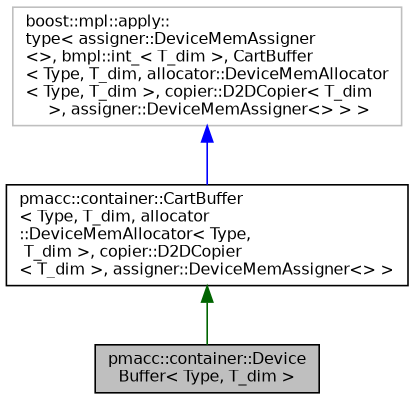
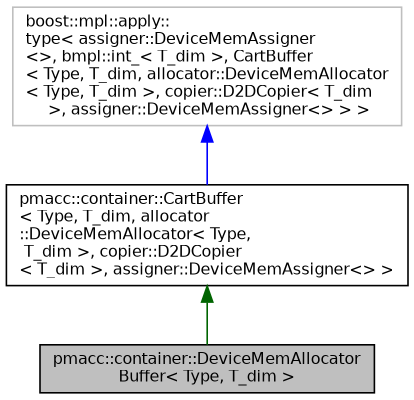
node "pmacc::container::Device Buffer< Type, T_dim >": label "pmacc::container::Device Buffer< Type, T_dim >" -> "pmacc::container::DeviceMemAllocator Buffer< Type, T_dim >"
